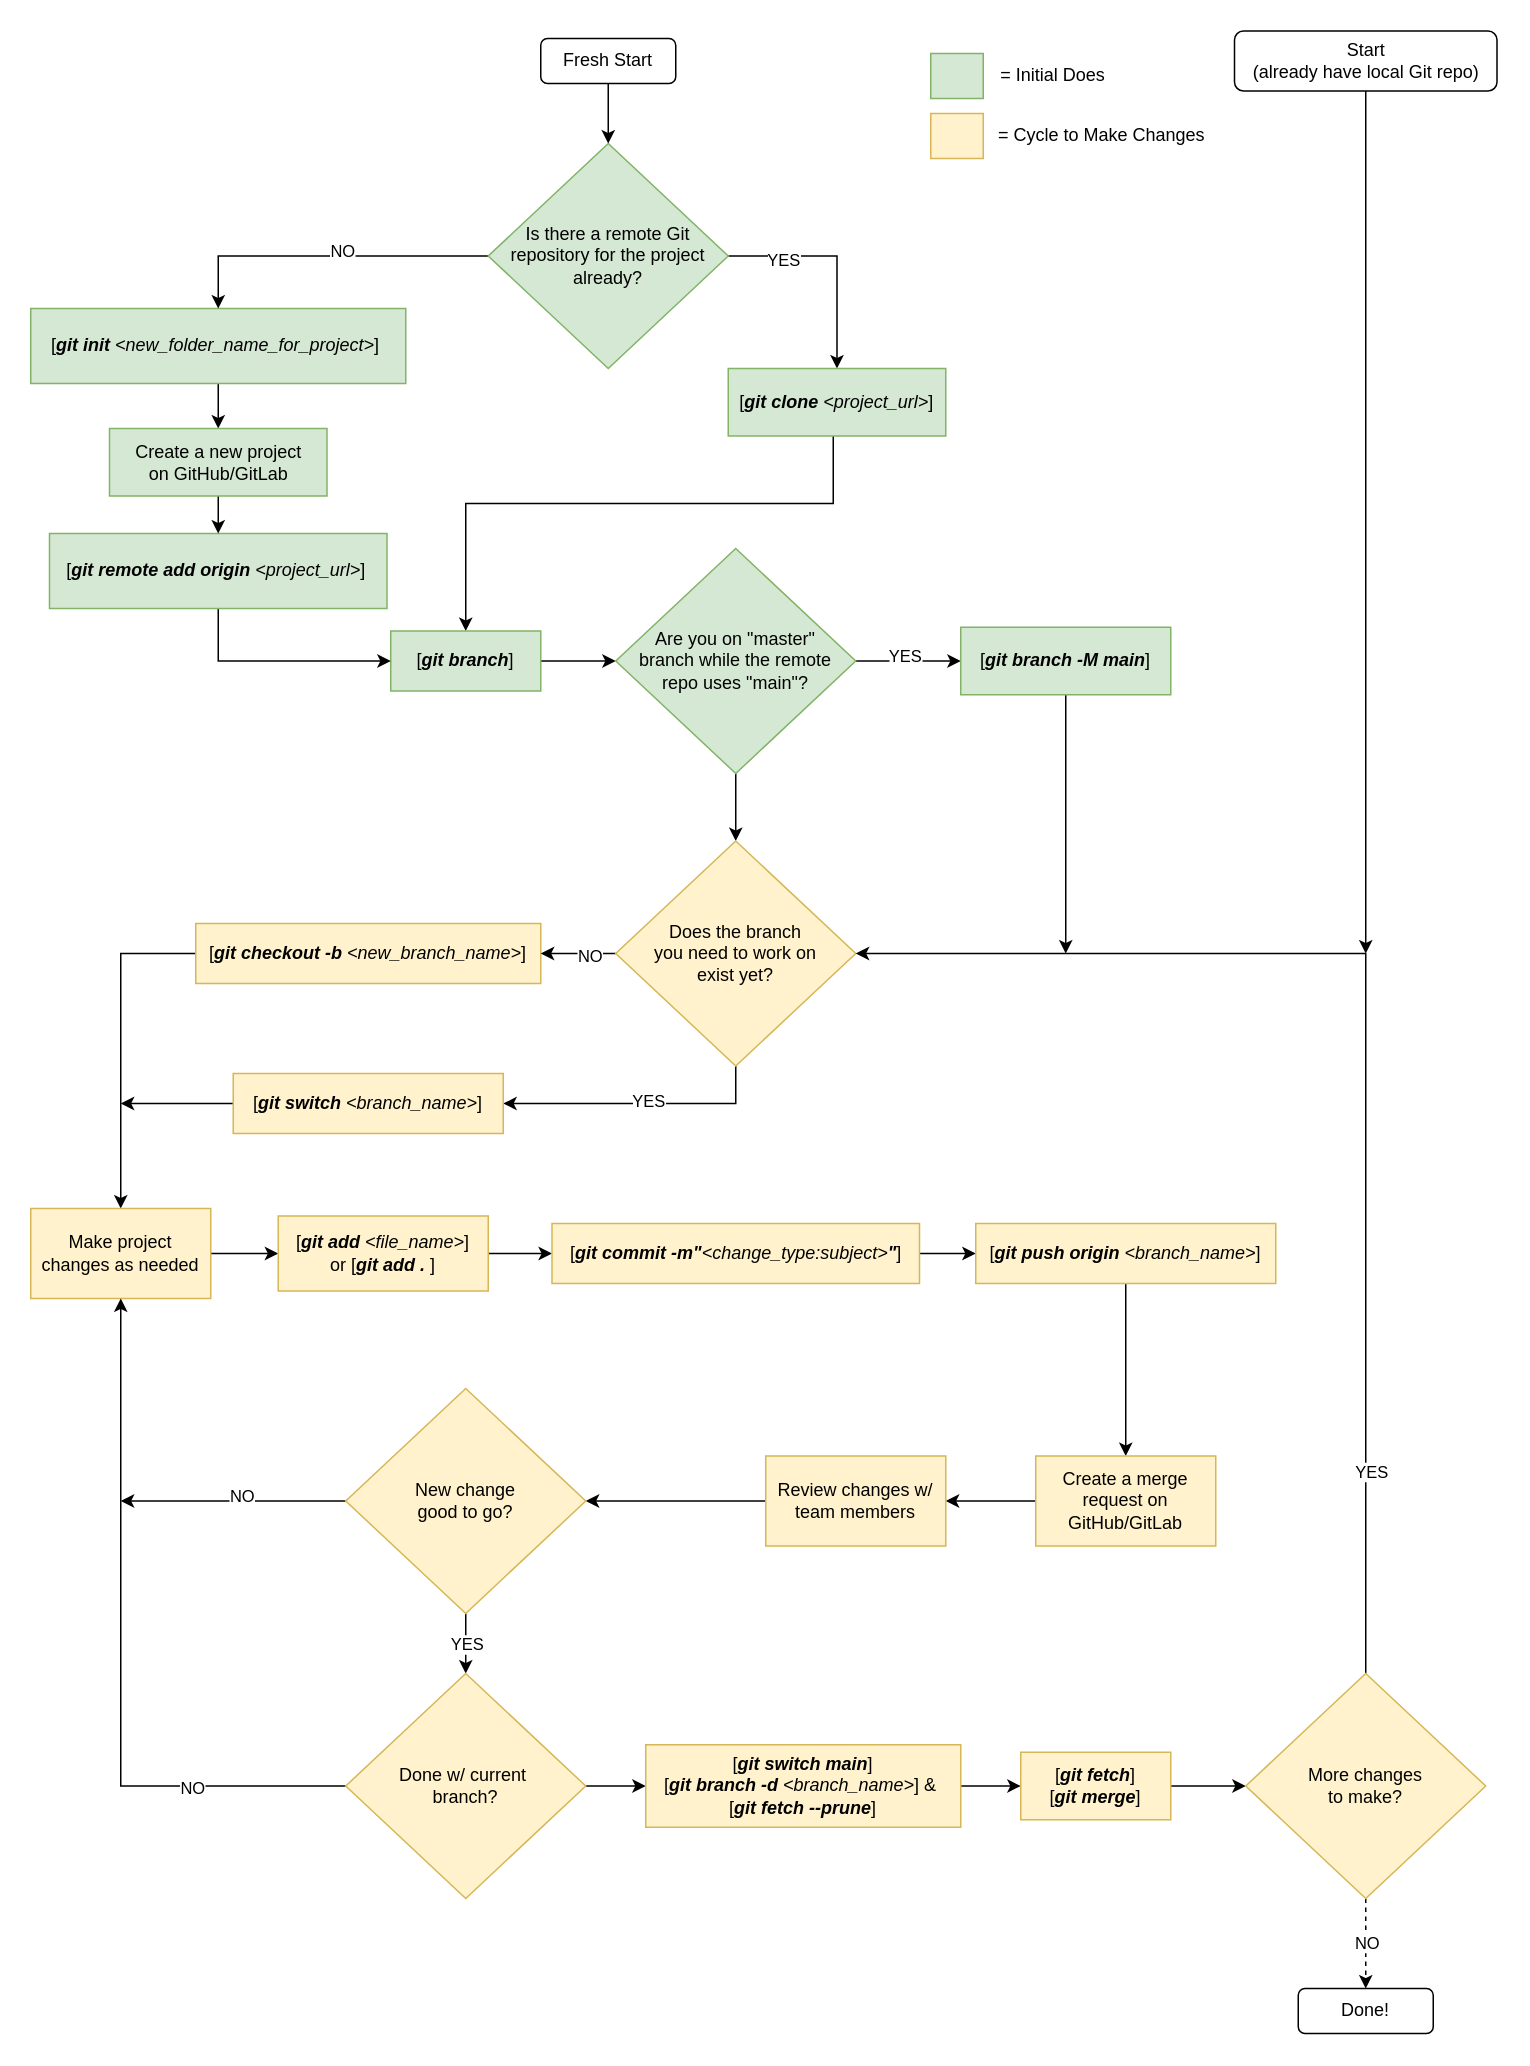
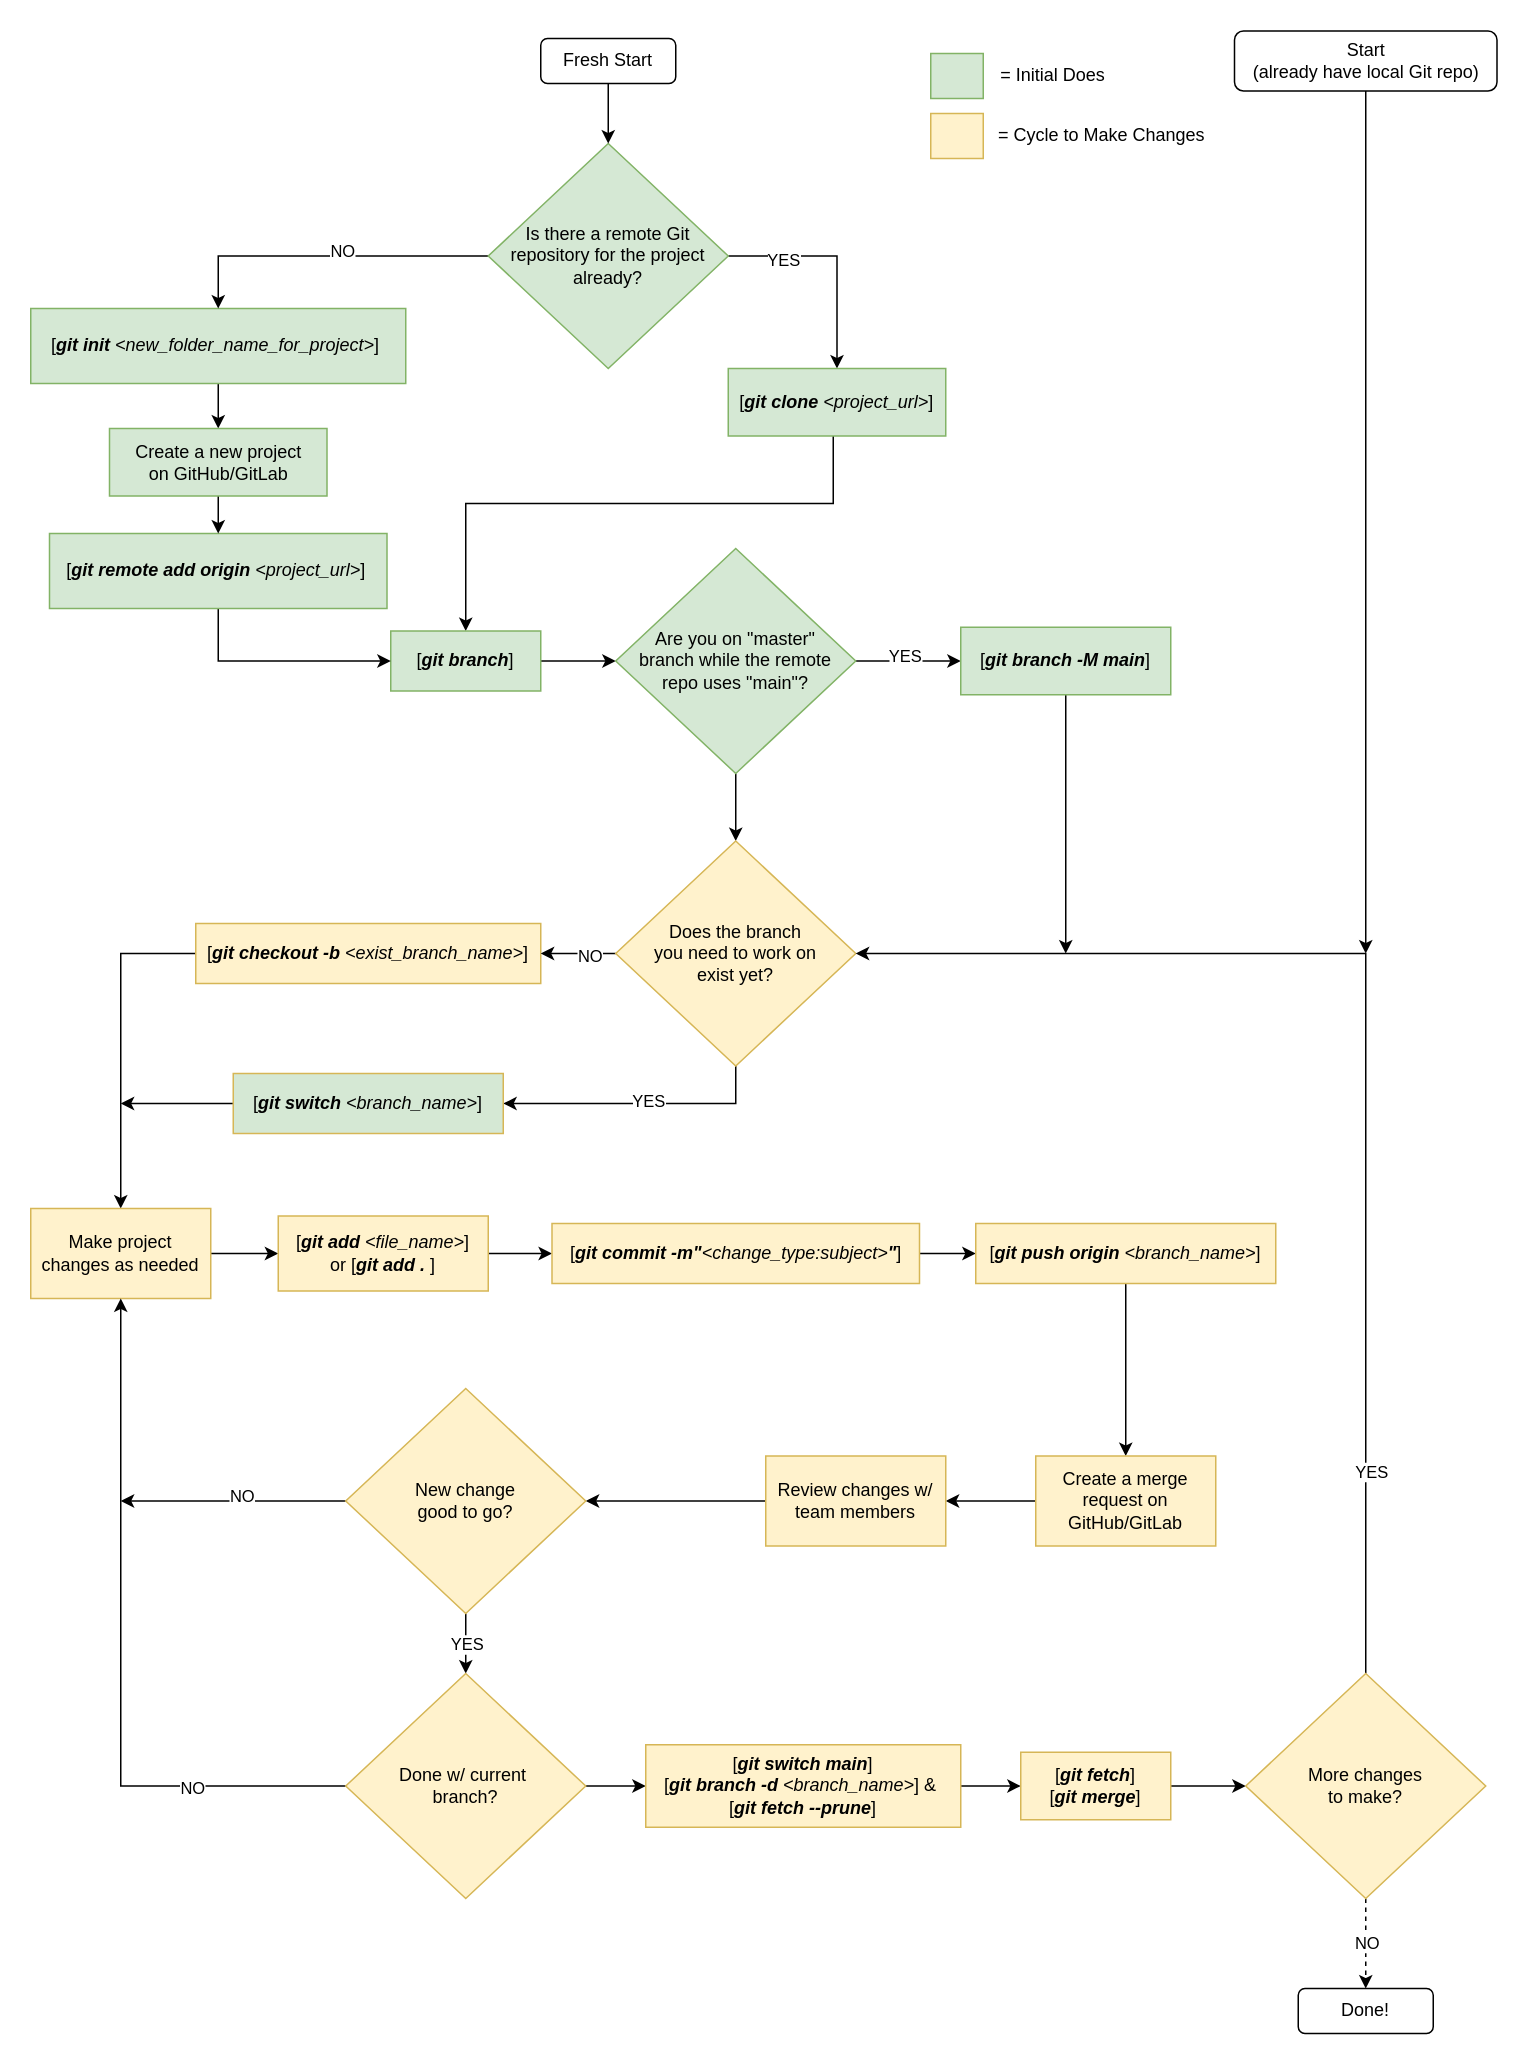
node "[git checkout -b <new_branch_name>]": label "[git checkout -b <new_branch_name>]" -> "[git checkout -b <exist_branch_name>]"
node "[git switch <branch_name>]": fillcolor #fff2cc -> #d5e8d4
